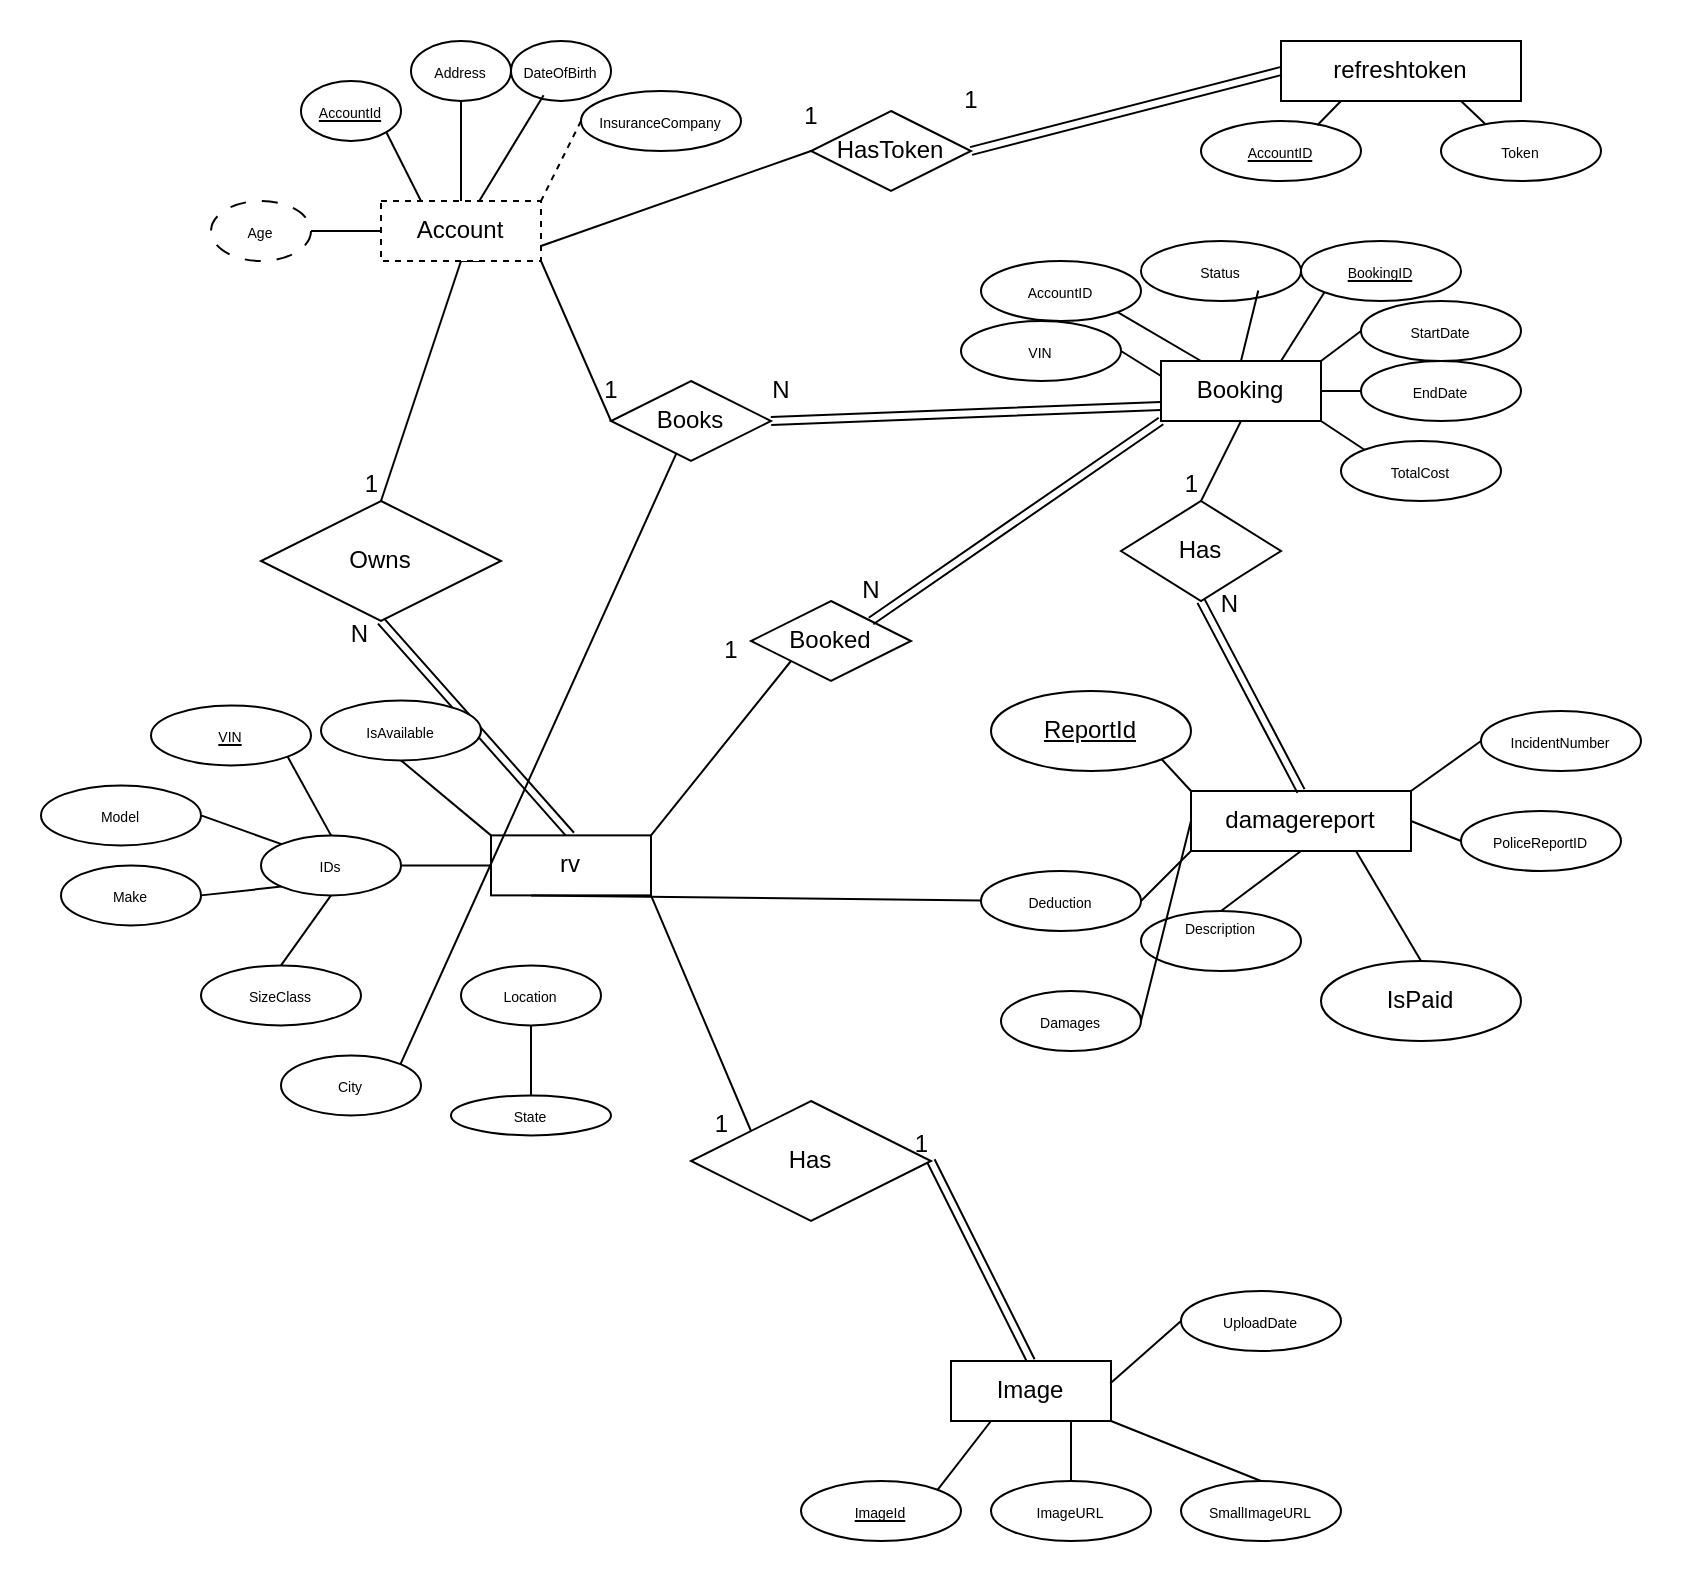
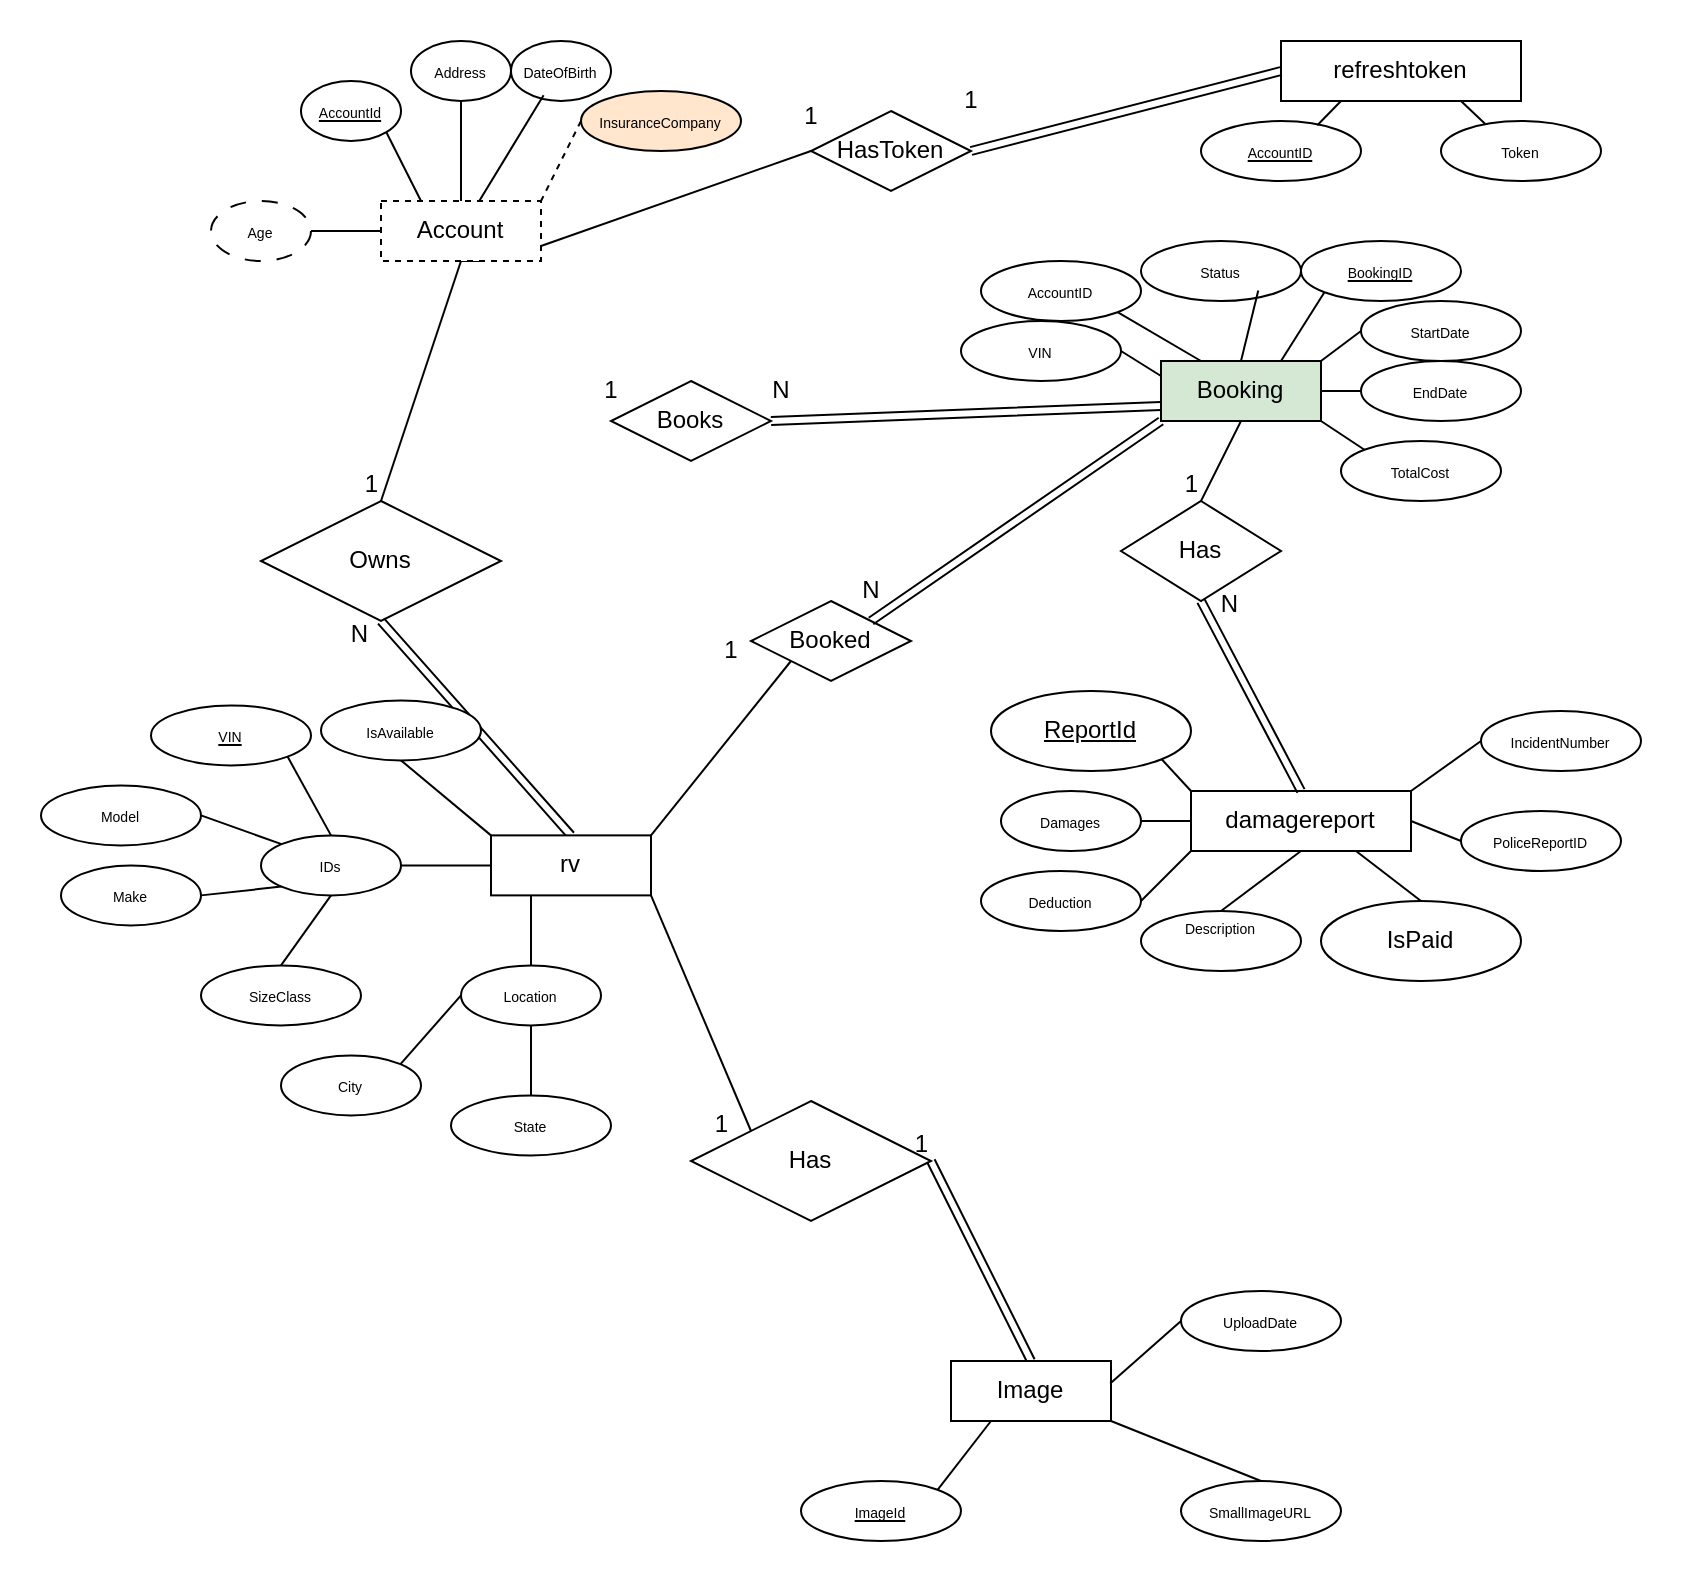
node "InsuranceCompany": fillcolor #ffffff -> #ffe6cc
edge "Account" -- "Books": removed
node "Booking": fillcolor #ffffff -> #d5e8d4
edge "Books" -- "City": now "Location" -- "City"
edge "rv" -- "Deduction": now "rv" -- "Location"
node "IsPaid": moved (1421, 1001) -> (1421, 941)
node "Damages": moved (1071, 1021) -> (1071, 821)
node "State": size 160x40 -> 160x60
edge "Image" -- "ImageURL": removed
node "ImageURL": removed
